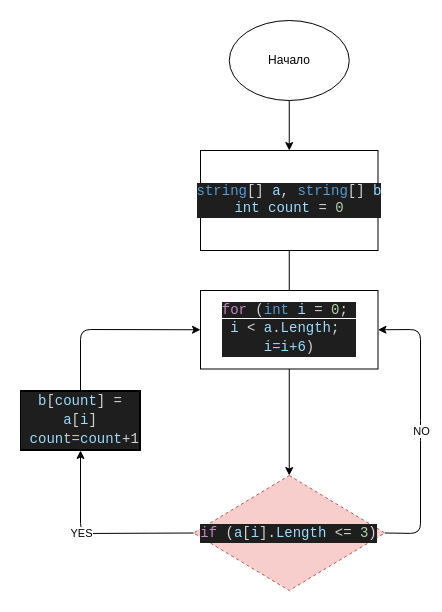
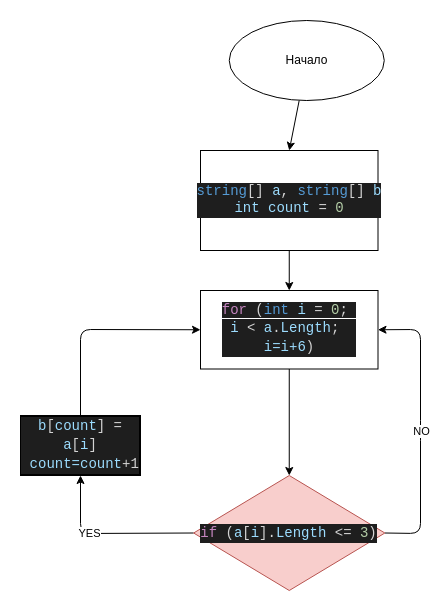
node "Начало": size 120x80 -> 155x80
edge "string[] a, string[] b int count = 0" -- "for (int i = 0; i < a.Length; i=i+6)": arrowhead none -> classic
node "b[count] = a[i] count=count+1": moved (81, 421) -> (81, 446)
node "if (a[i].Length <= 3)": style dashed -> solid
